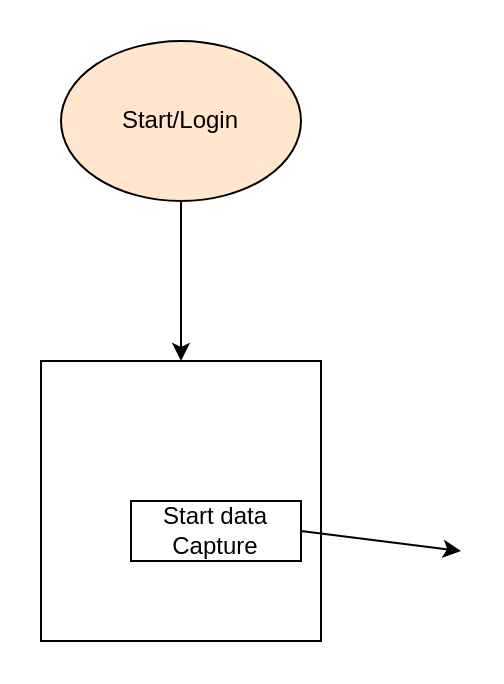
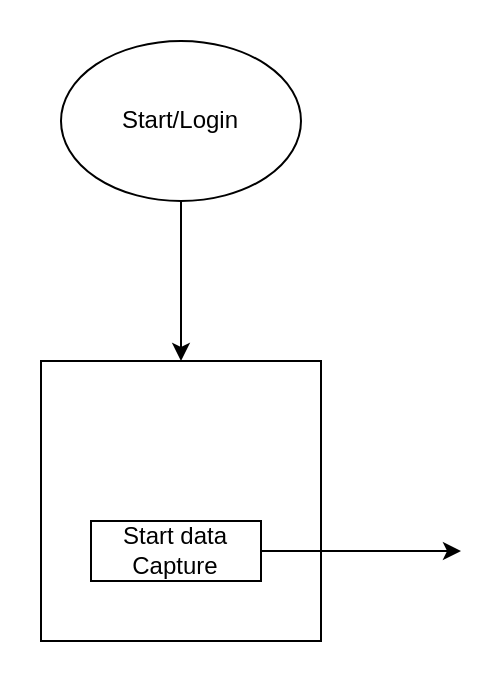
node "Start/Login": fillcolor #ffe6cc -> #ffffff
node "Start data Capture": moved (216, 531) -> (176, 551)
